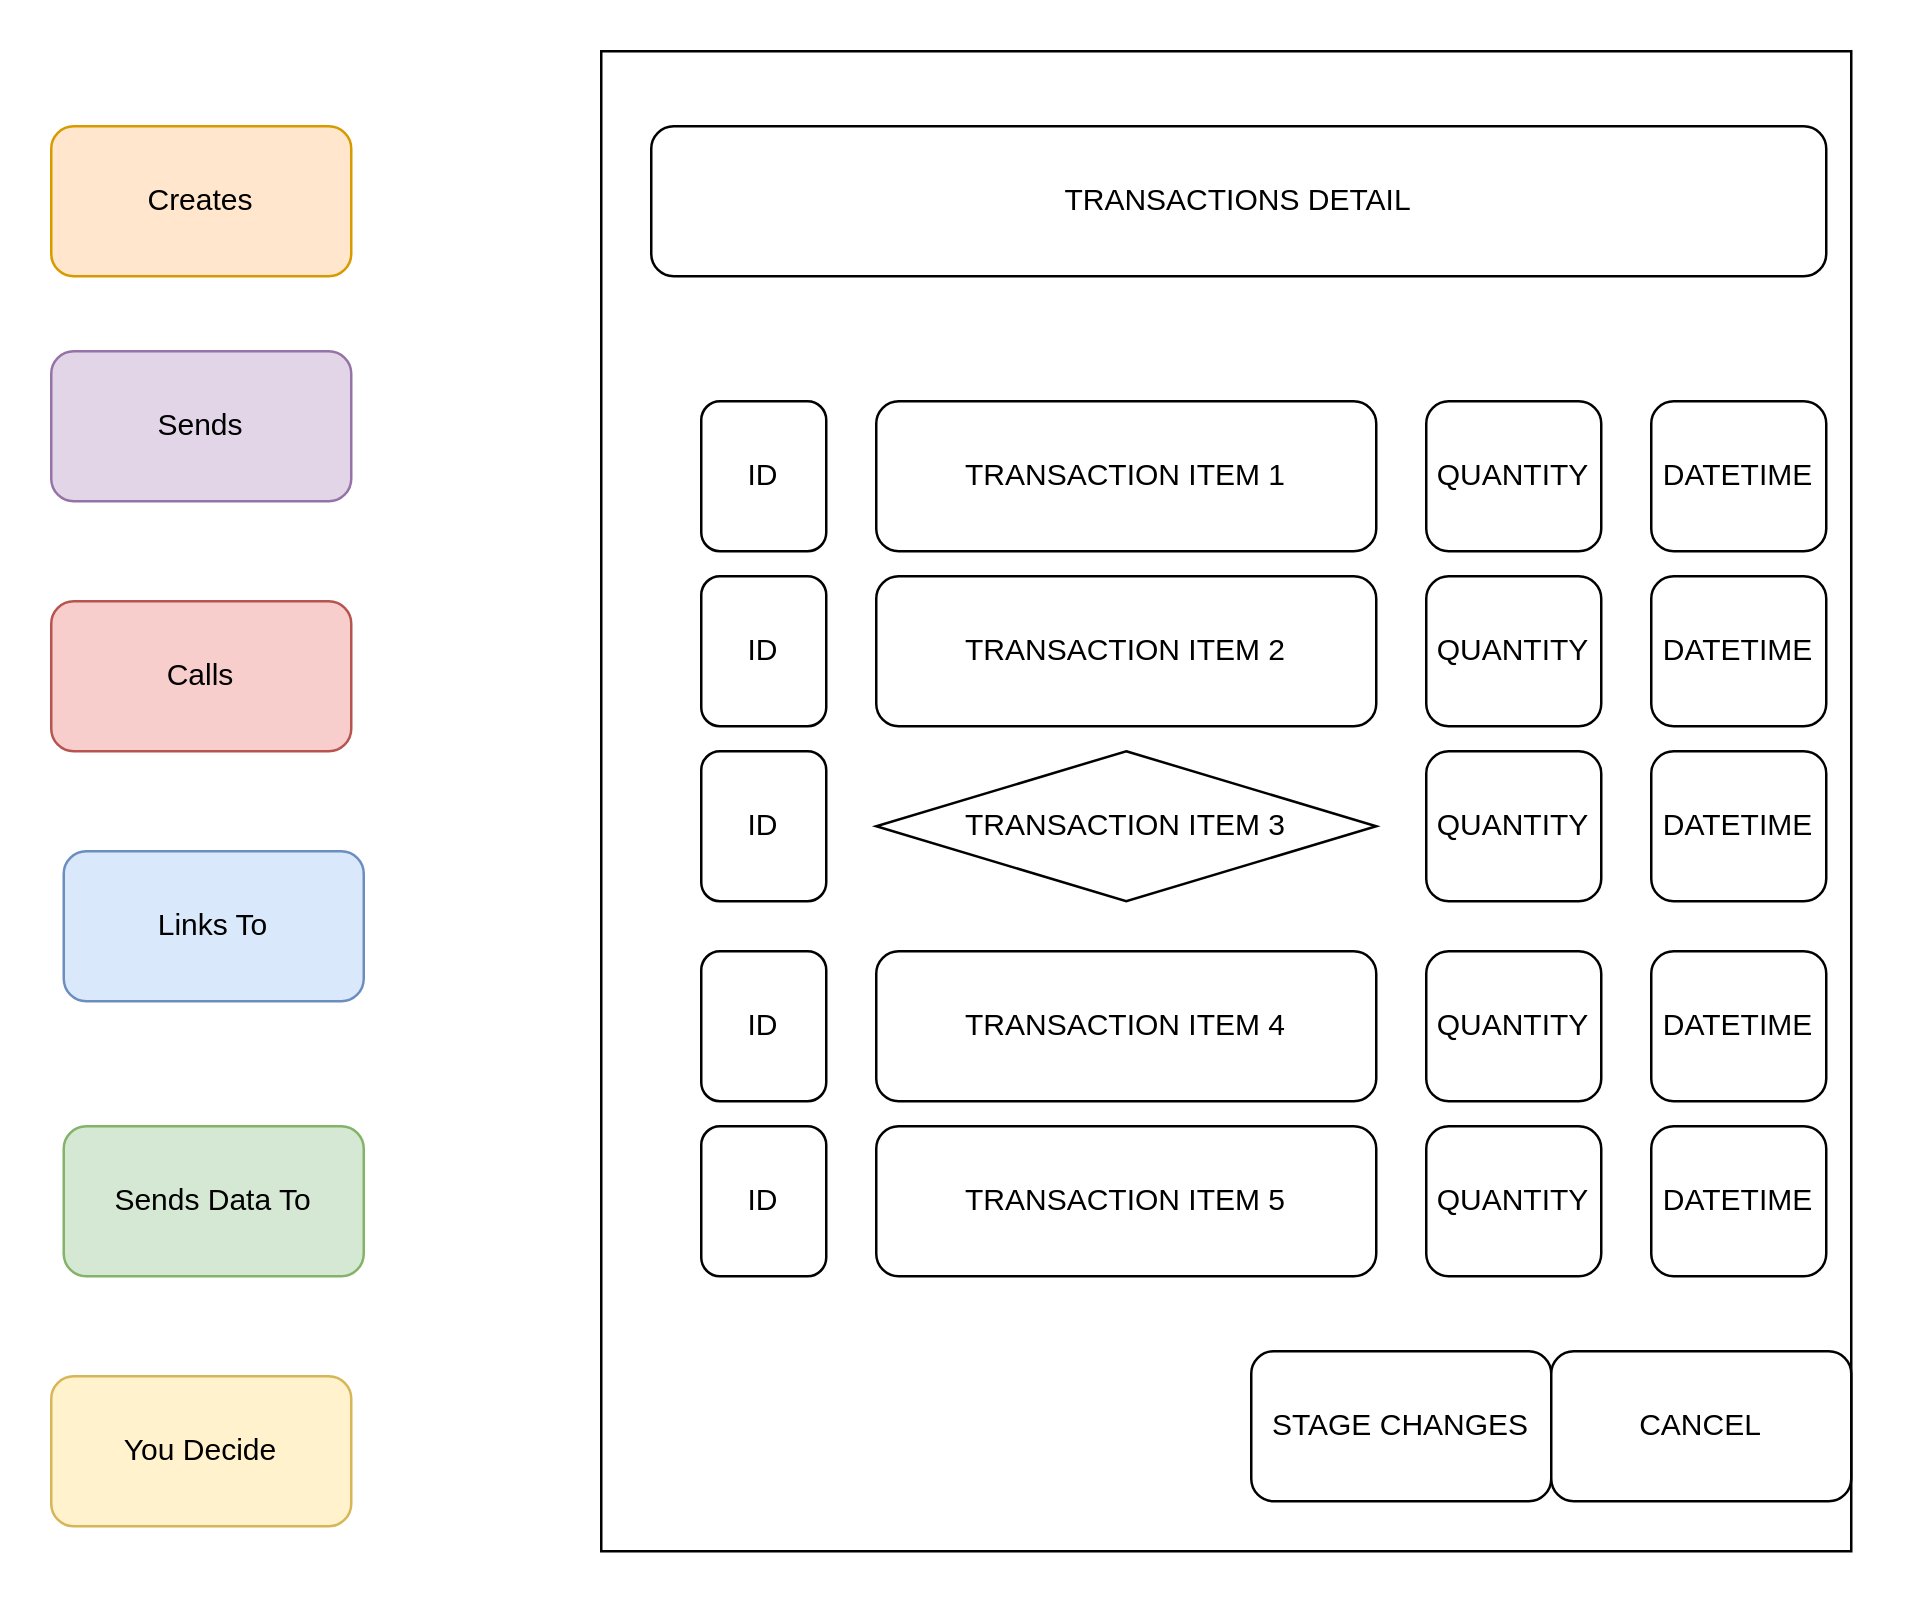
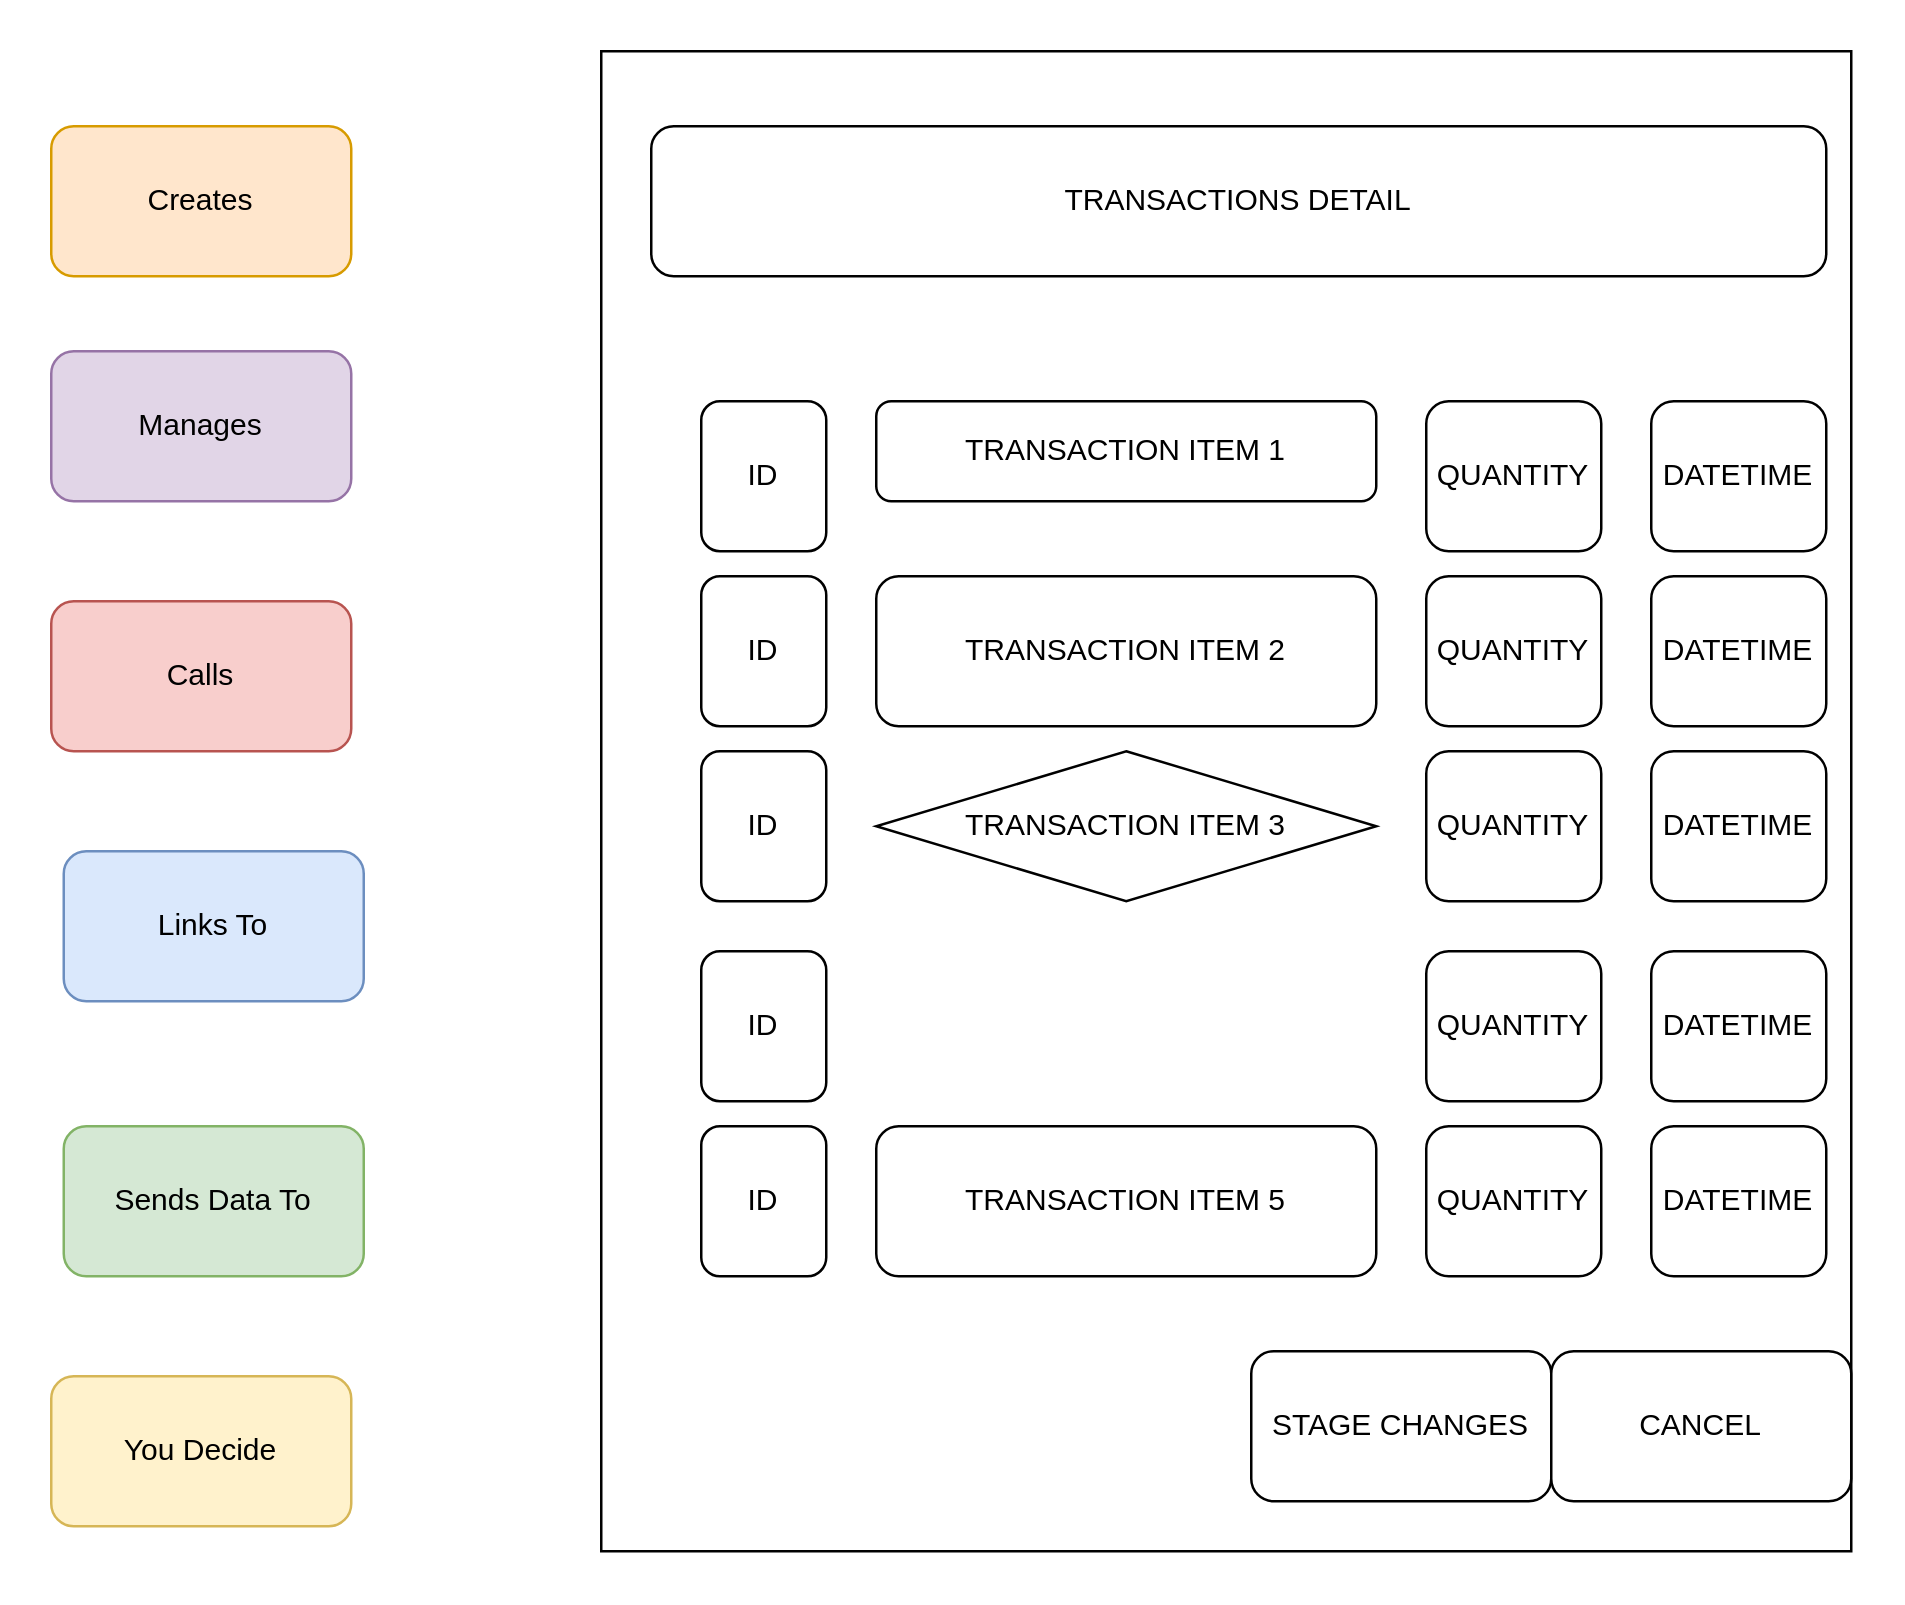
node "Sends": label "Sends" -> "Manages"
node "TRANSACTION ITEM 1": size 500x150 -> 500x100
node "TRANSACTION ITEM 4": removed
